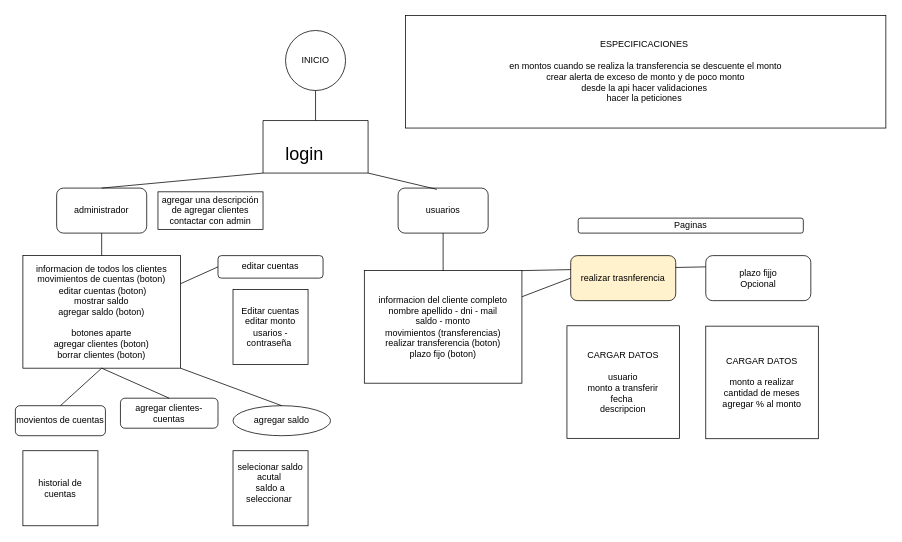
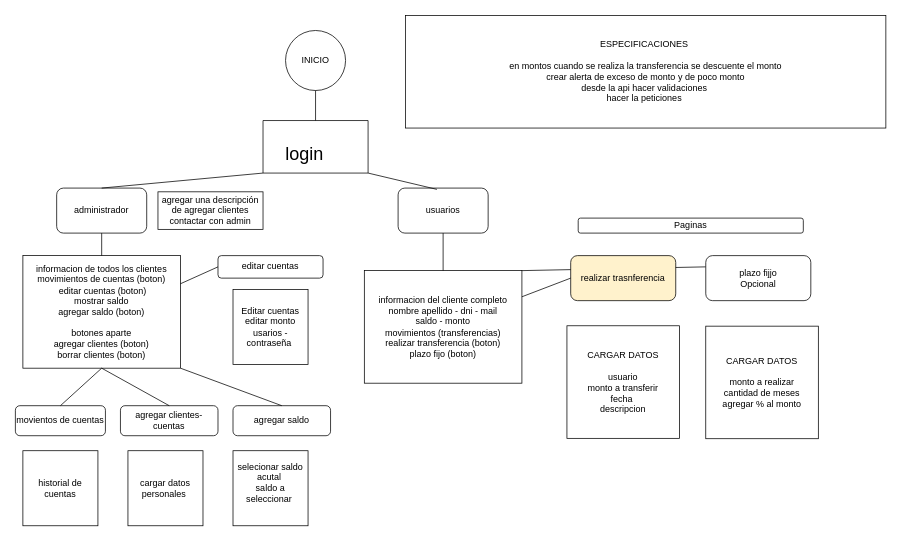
node "agregar clientes-cuentas": moved (169, 413) -> (169, 420)
node "agregar saldo": shape ellipse -> rounded rectangle
node "cargar datos personales": added
